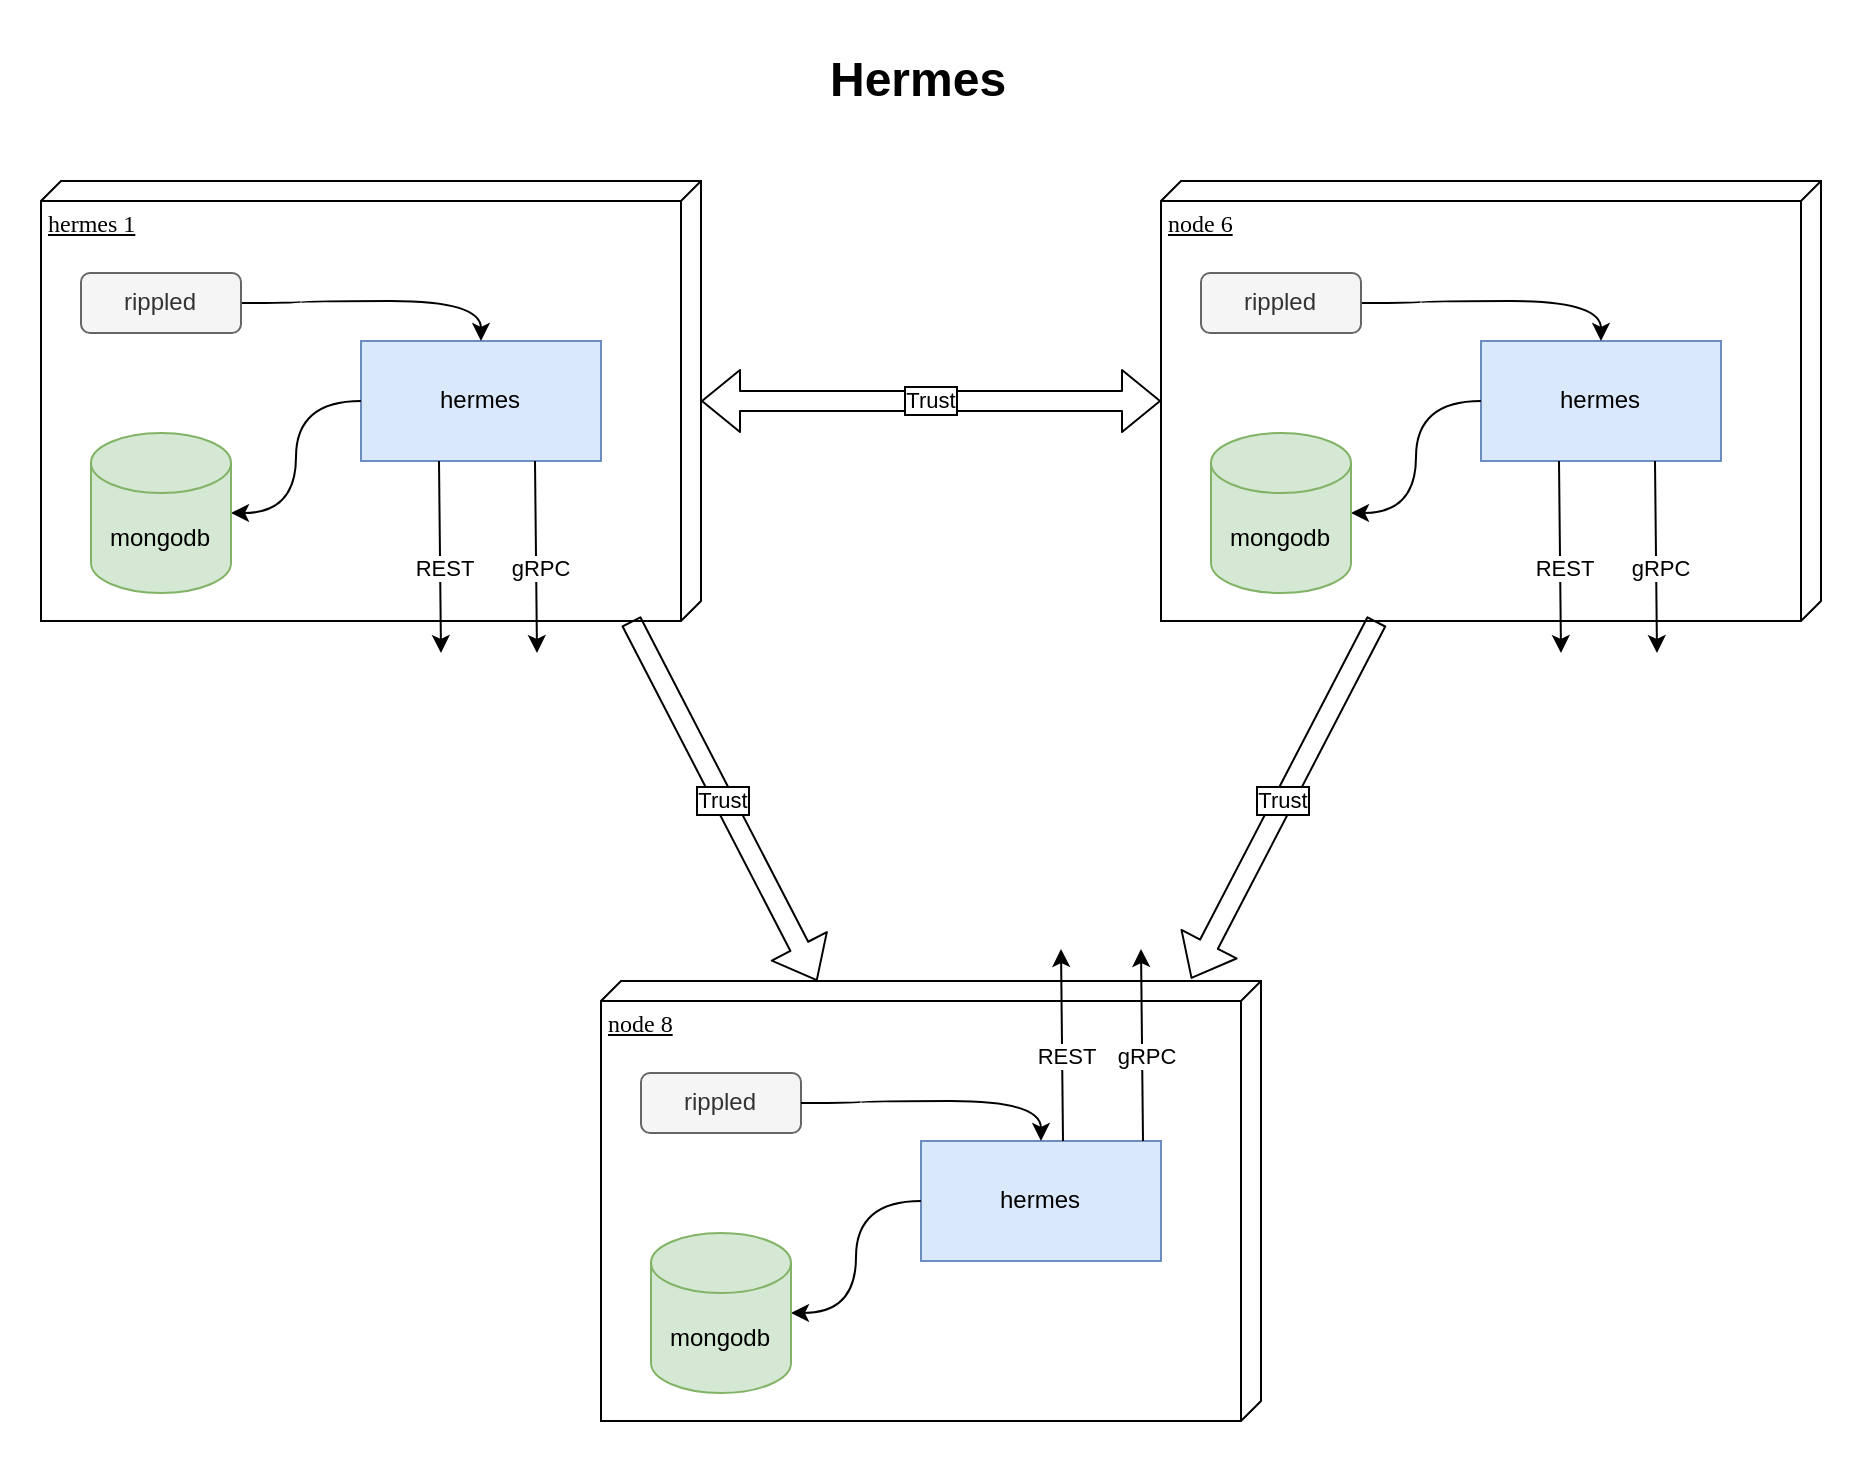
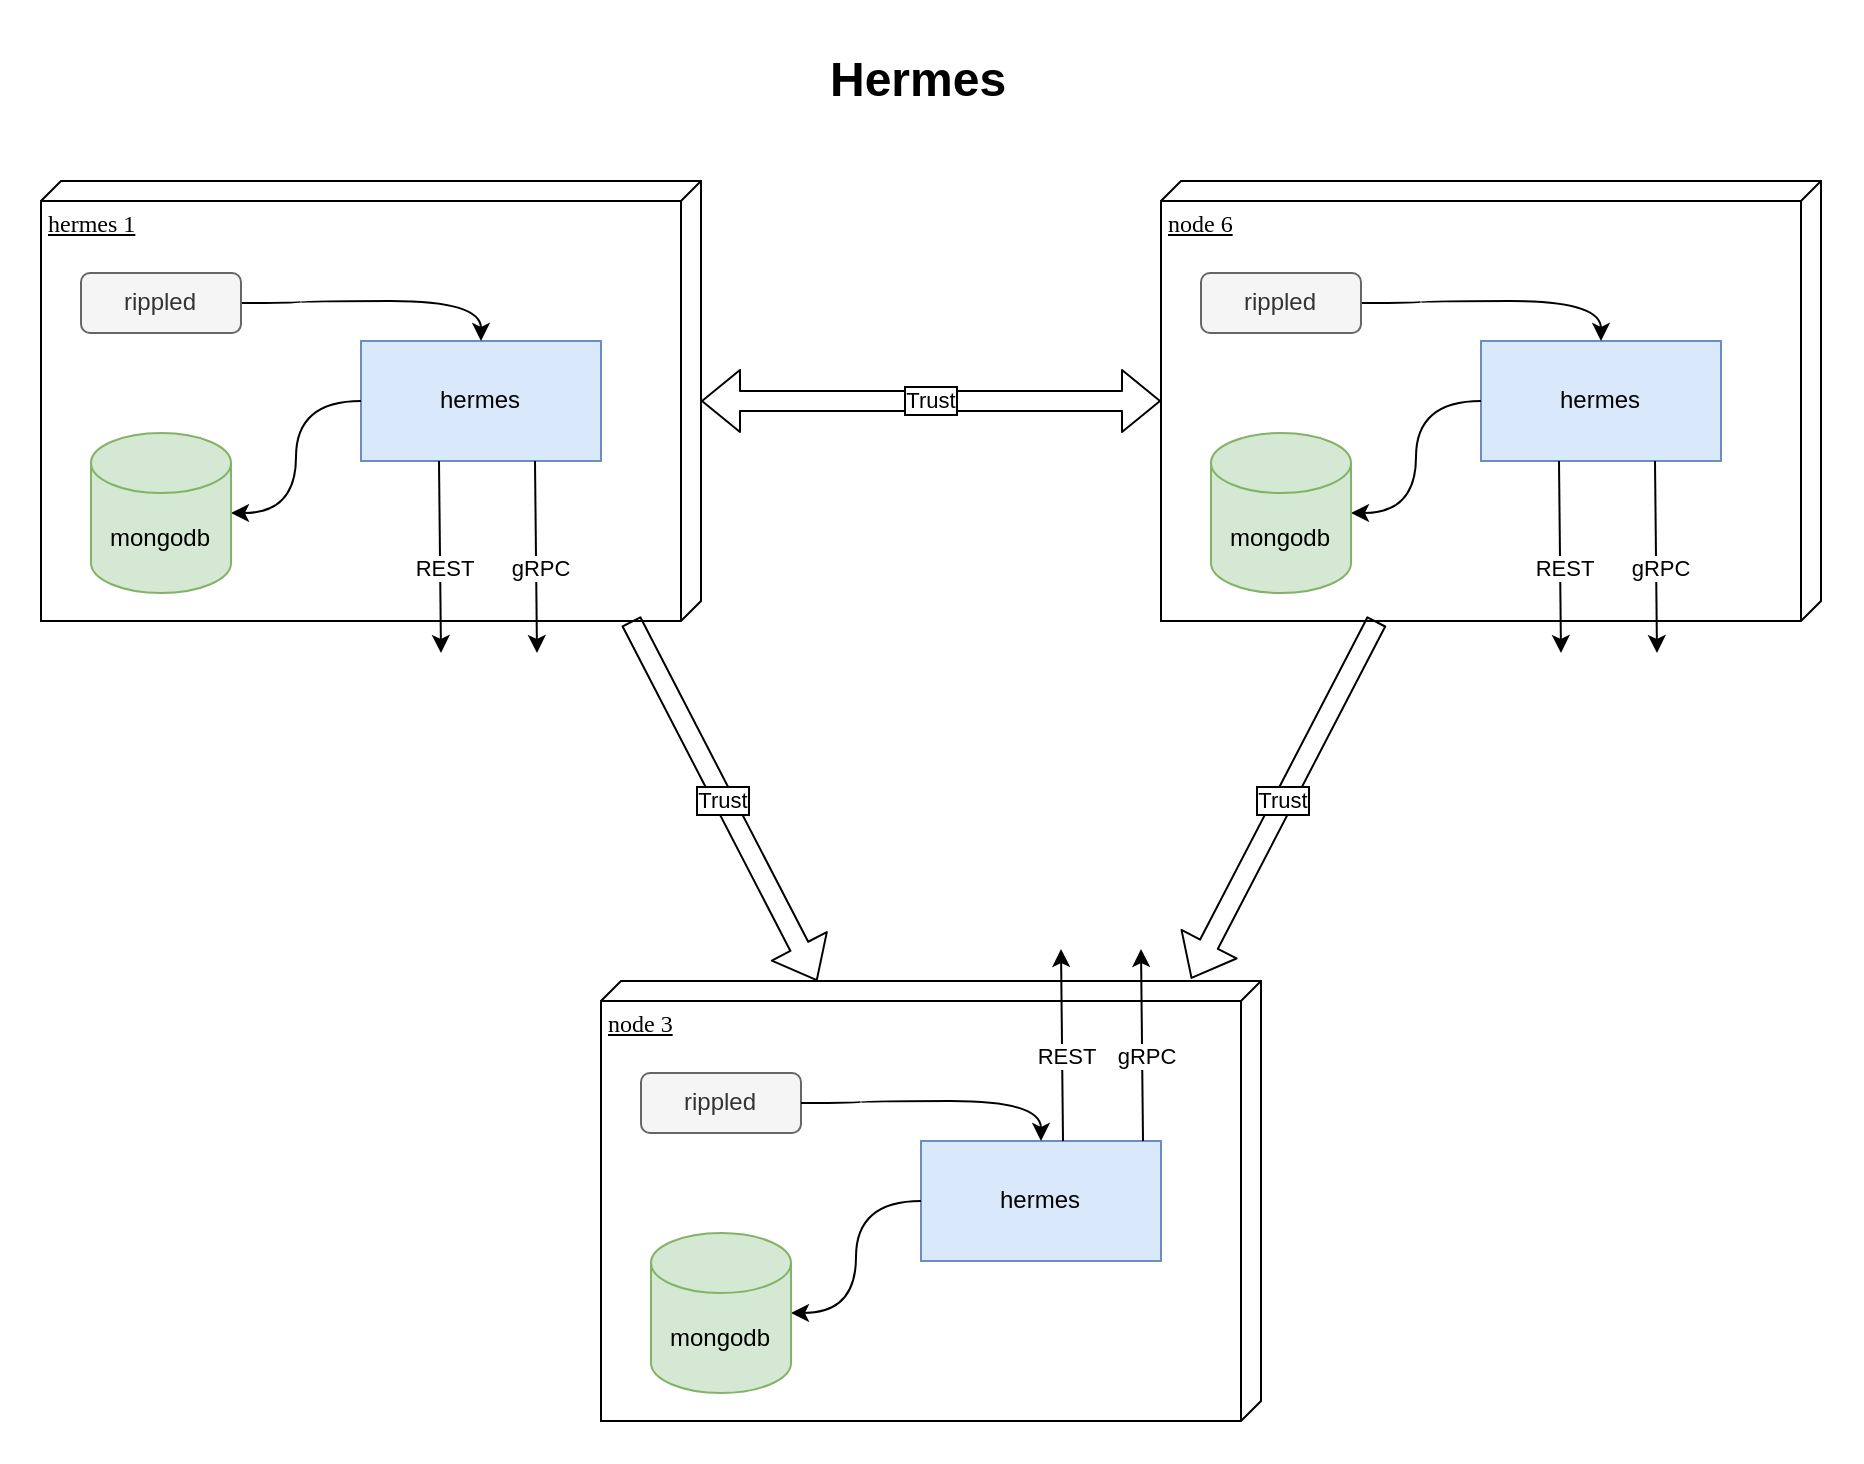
node "node 8": label "node 8" -> "node 3"
